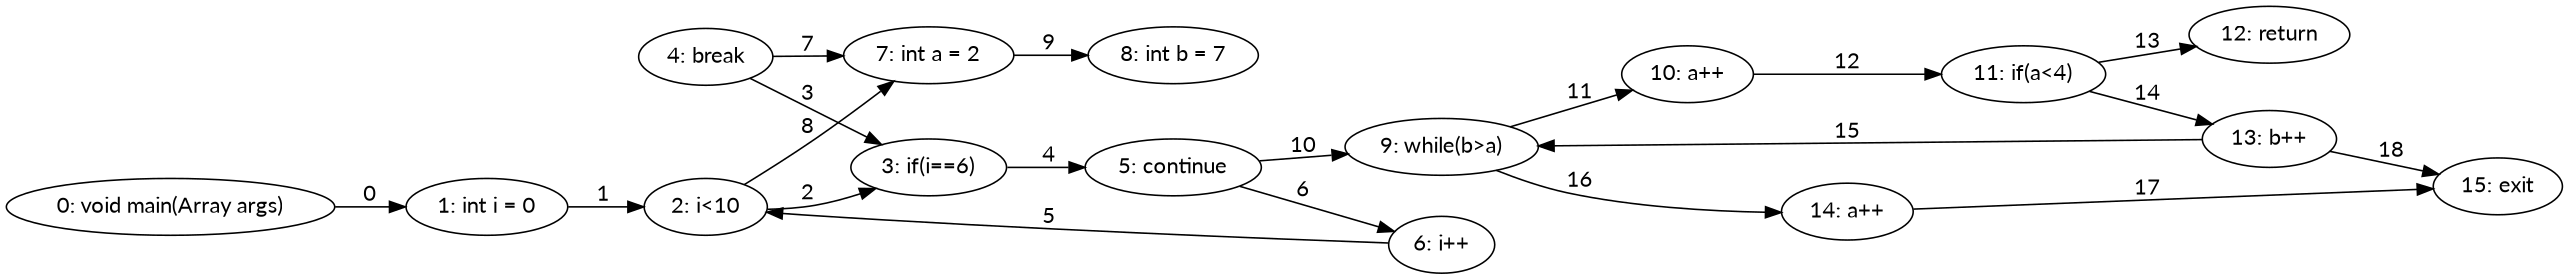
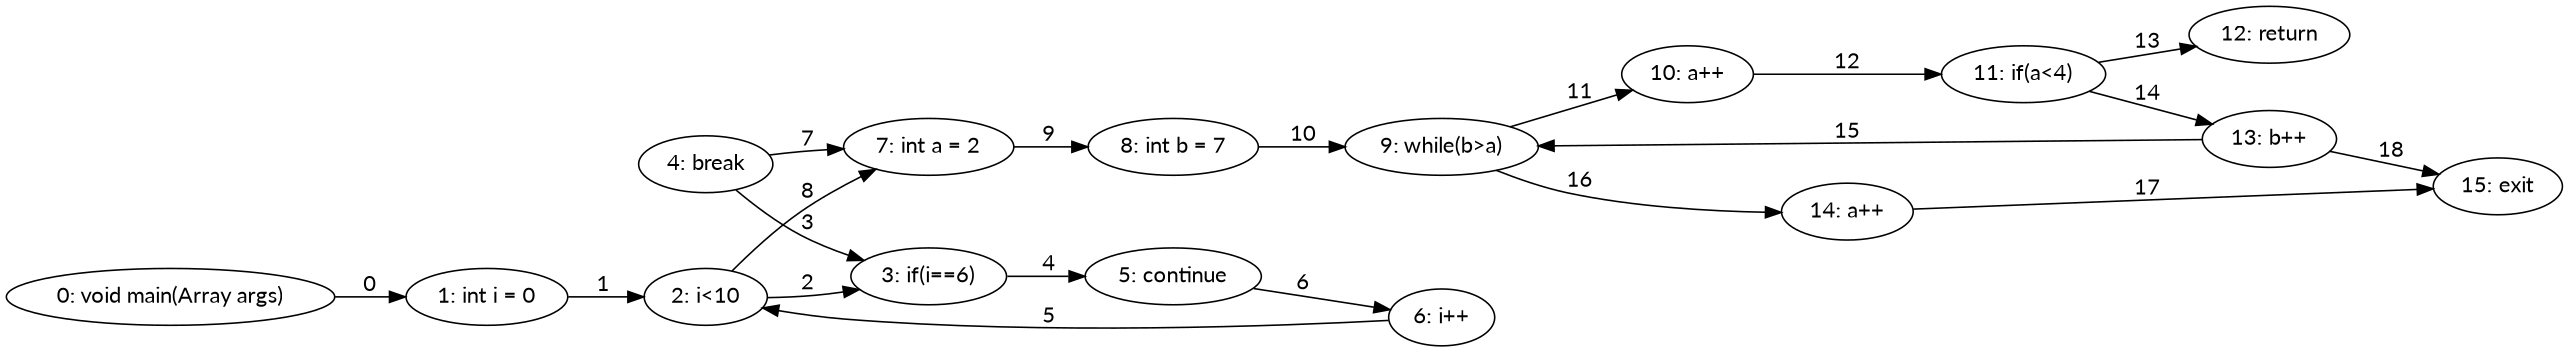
edge "5: continue" -> "9: while(b>a)": now "8: int b = 7" -> "9: while(b>a)"
